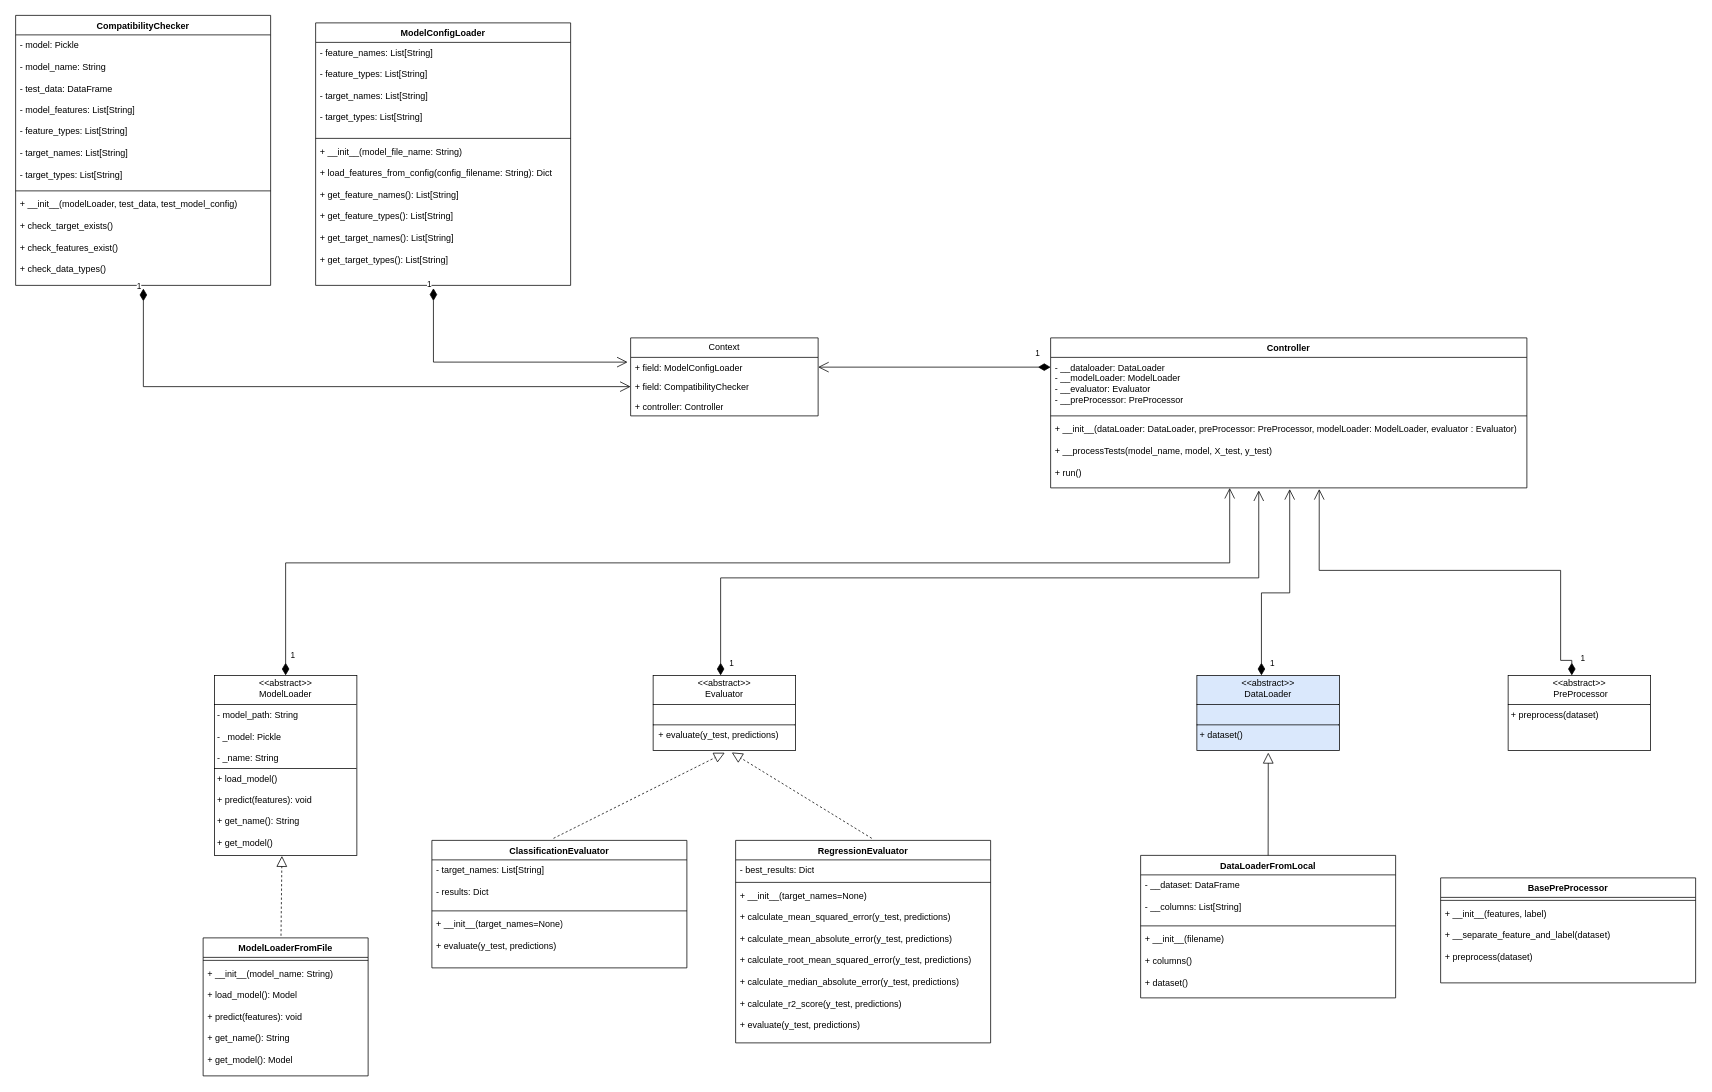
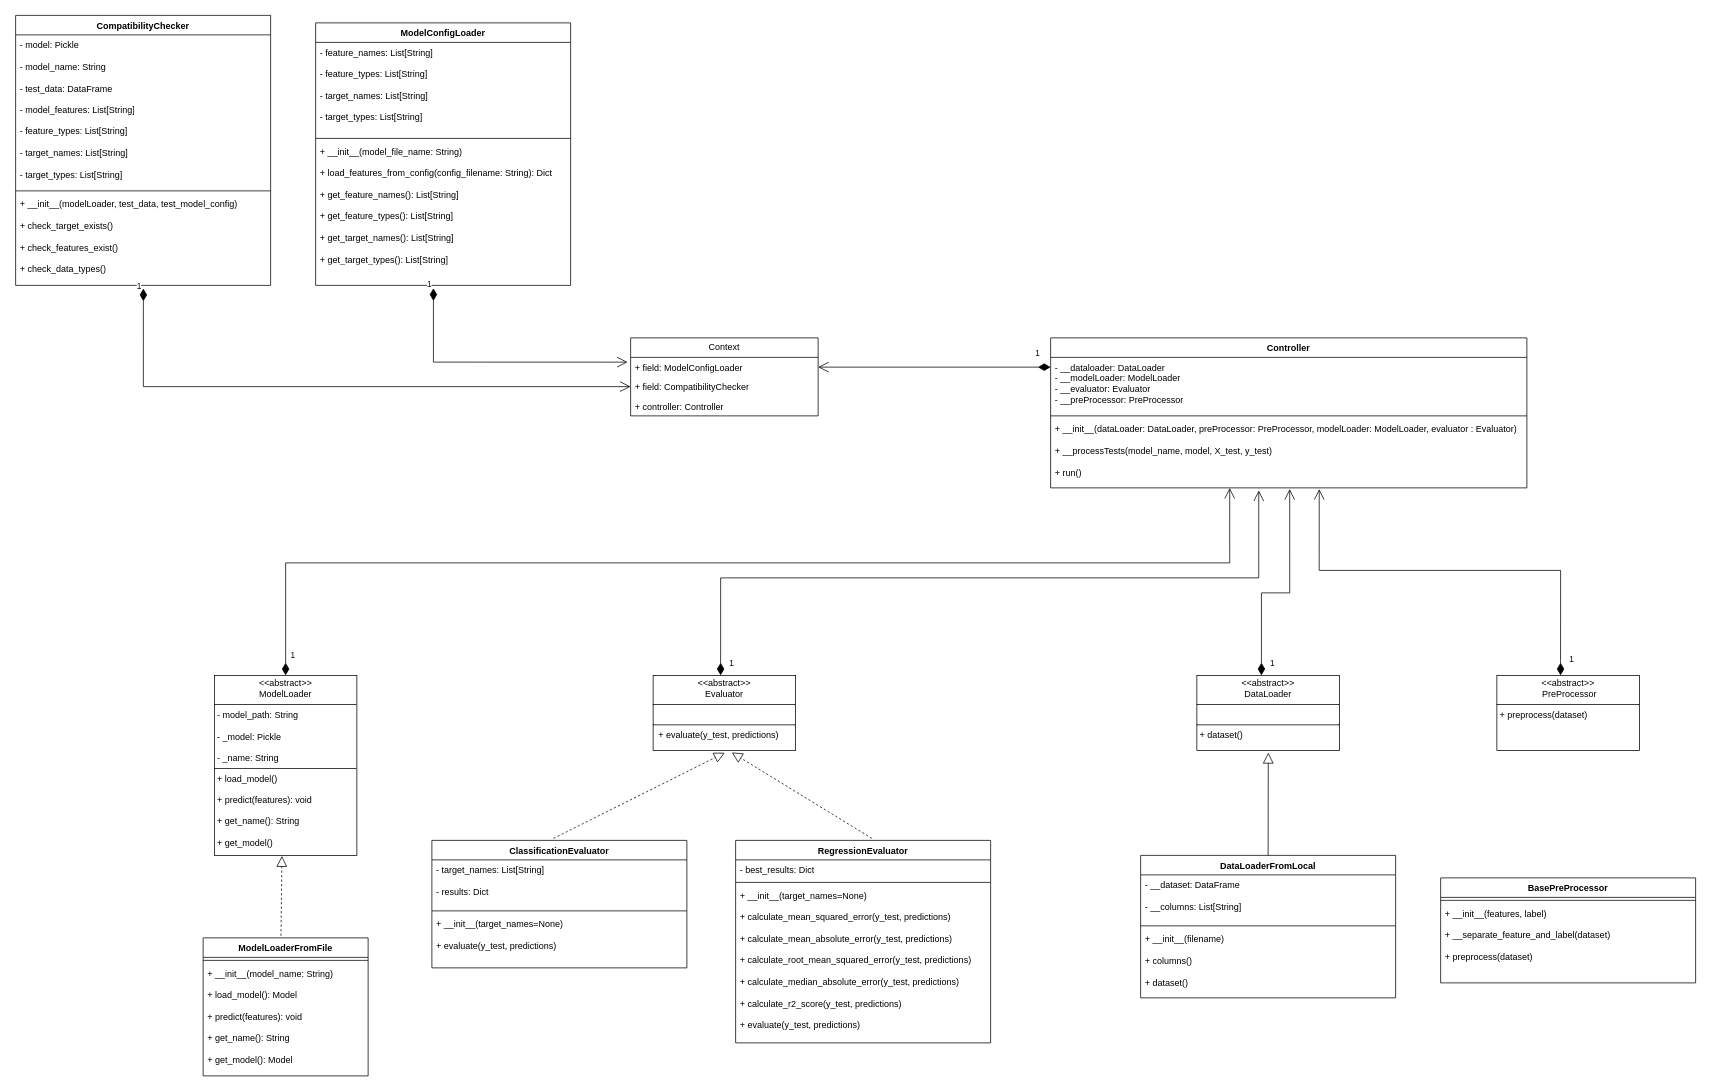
node "<<abstract>> DataLoader + dataset()": fillcolor #dae8fc -> #ffffff
node "<<abstract>> PreProcessor + preprocess(dataset)": moved (1579, 713) -> (1568, 713)
